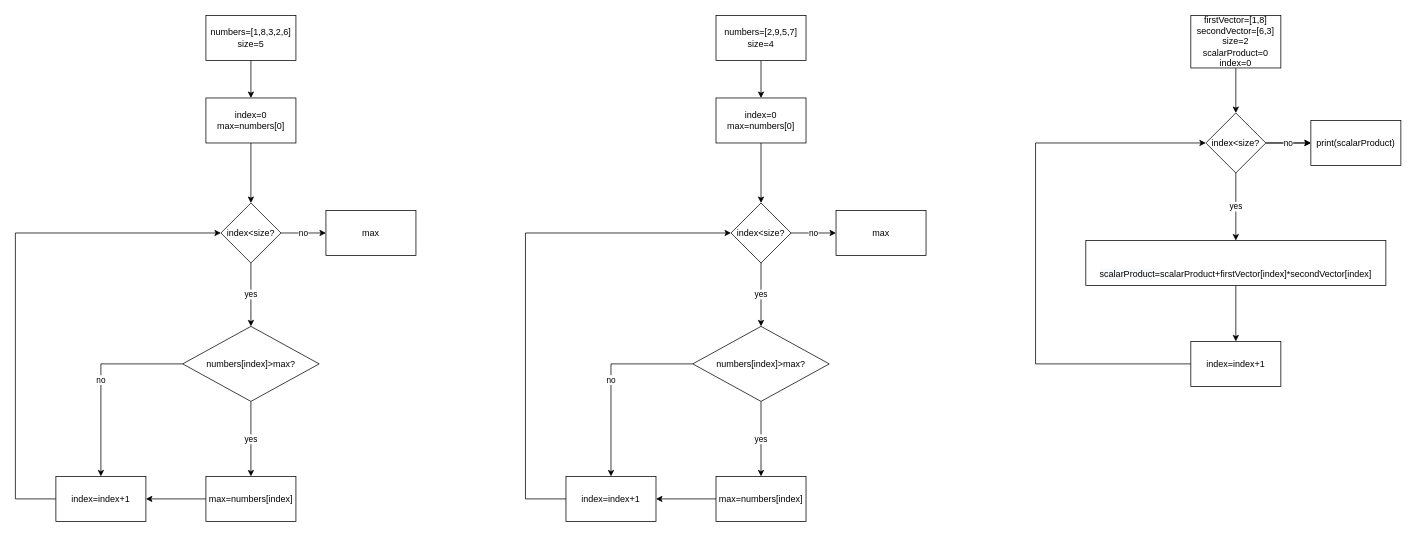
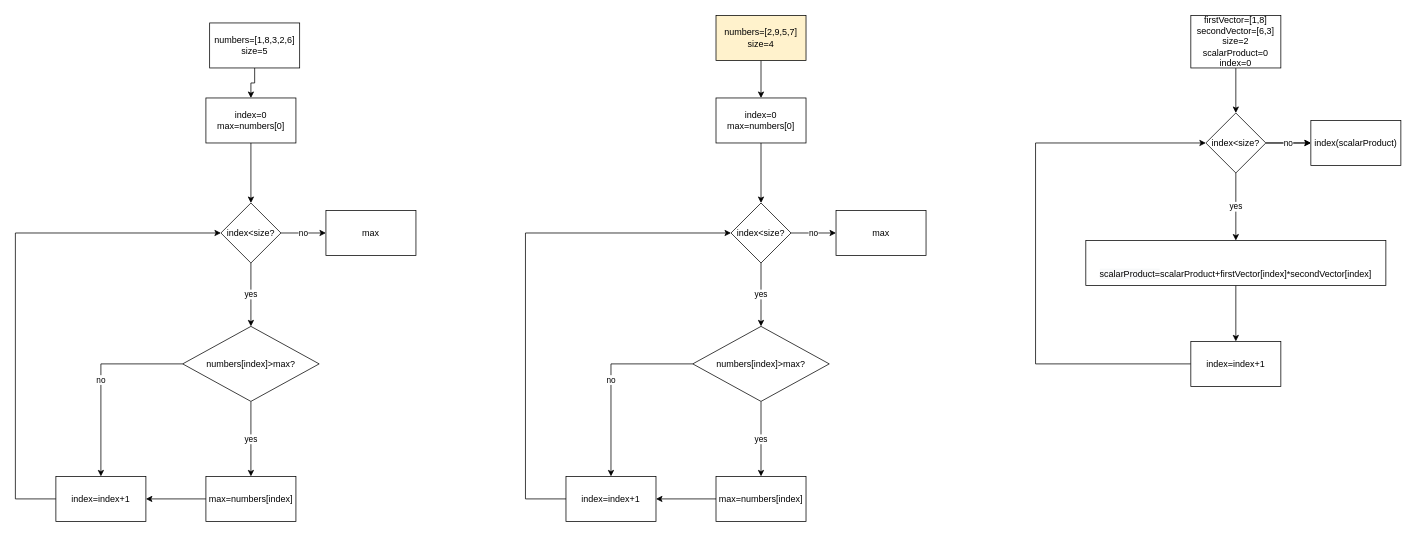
node "numbers=[1,8,3,2,6] size=5": moved (251, 38) -> (255, 45)
node "numbers=[2,9,5,7] size=4": fillcolor #ffffff -> #fff2cc
node "print(scalarProduct)": label "print(scalarProduct)" -> "index(scalarProduct)"
